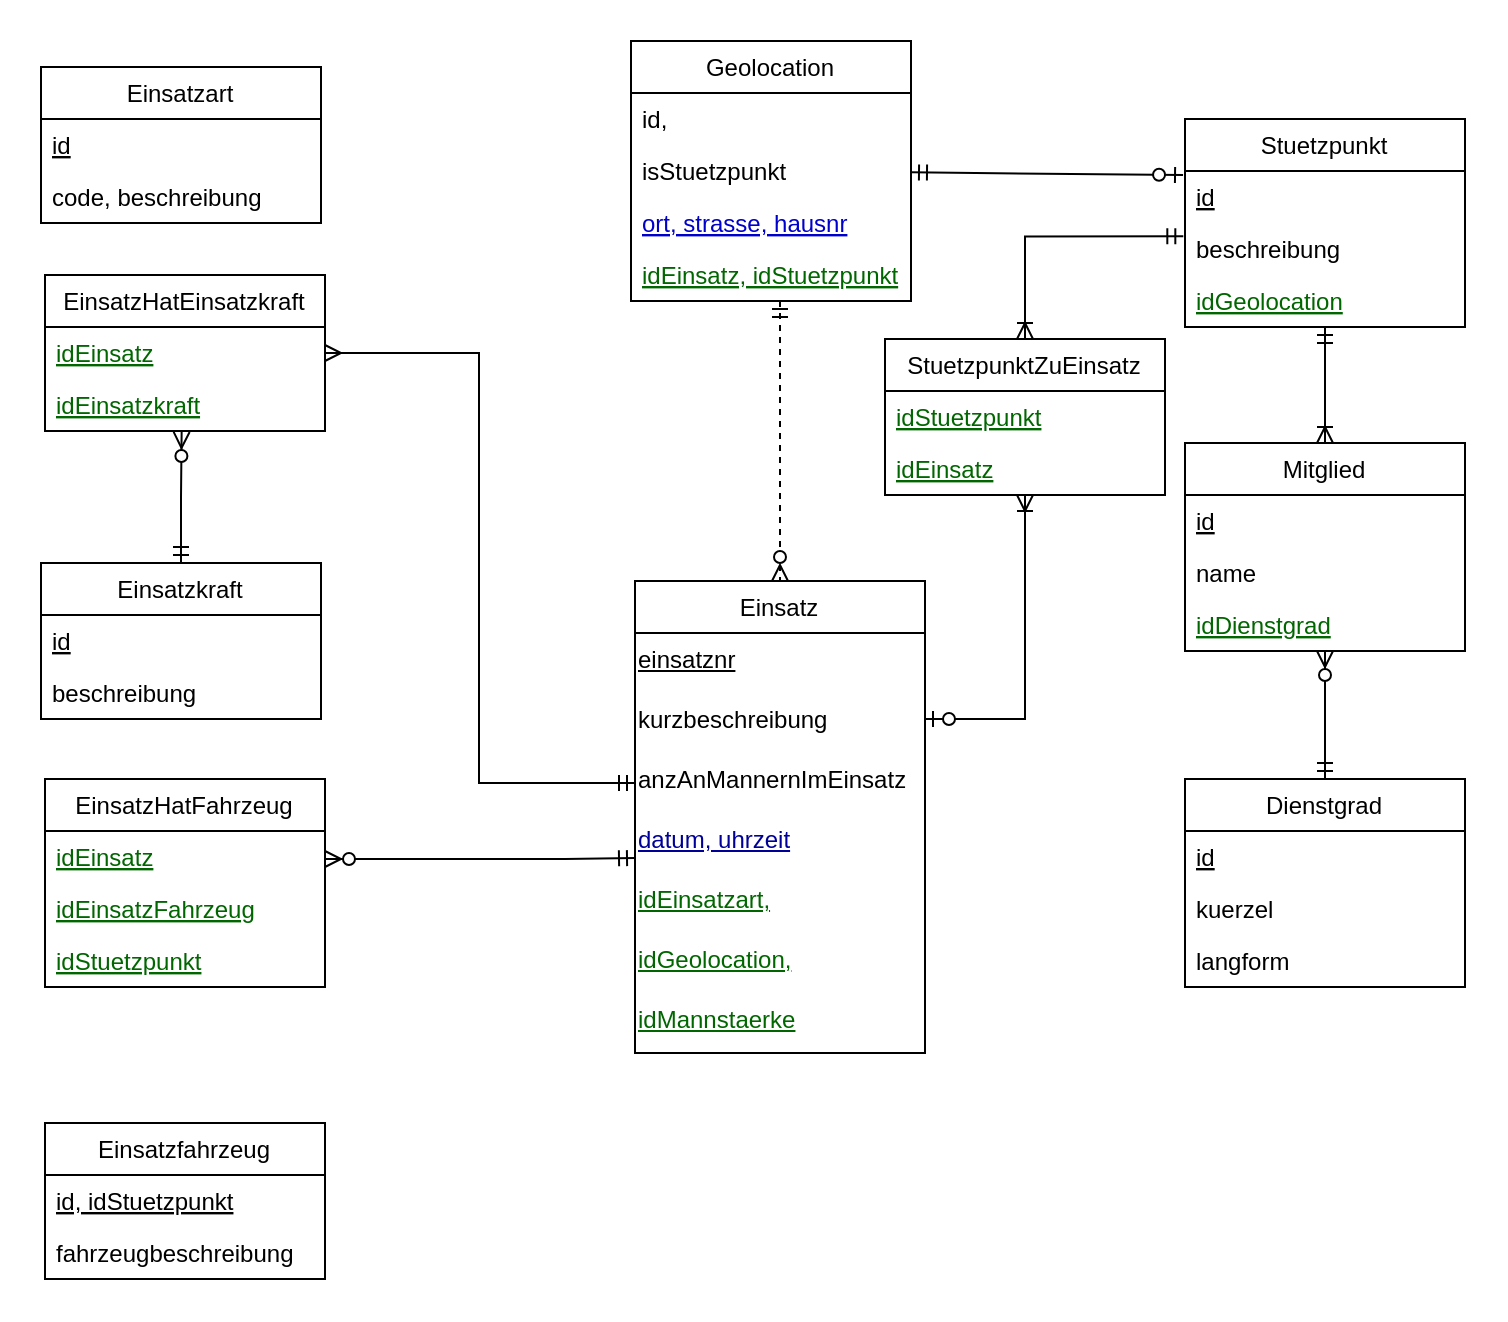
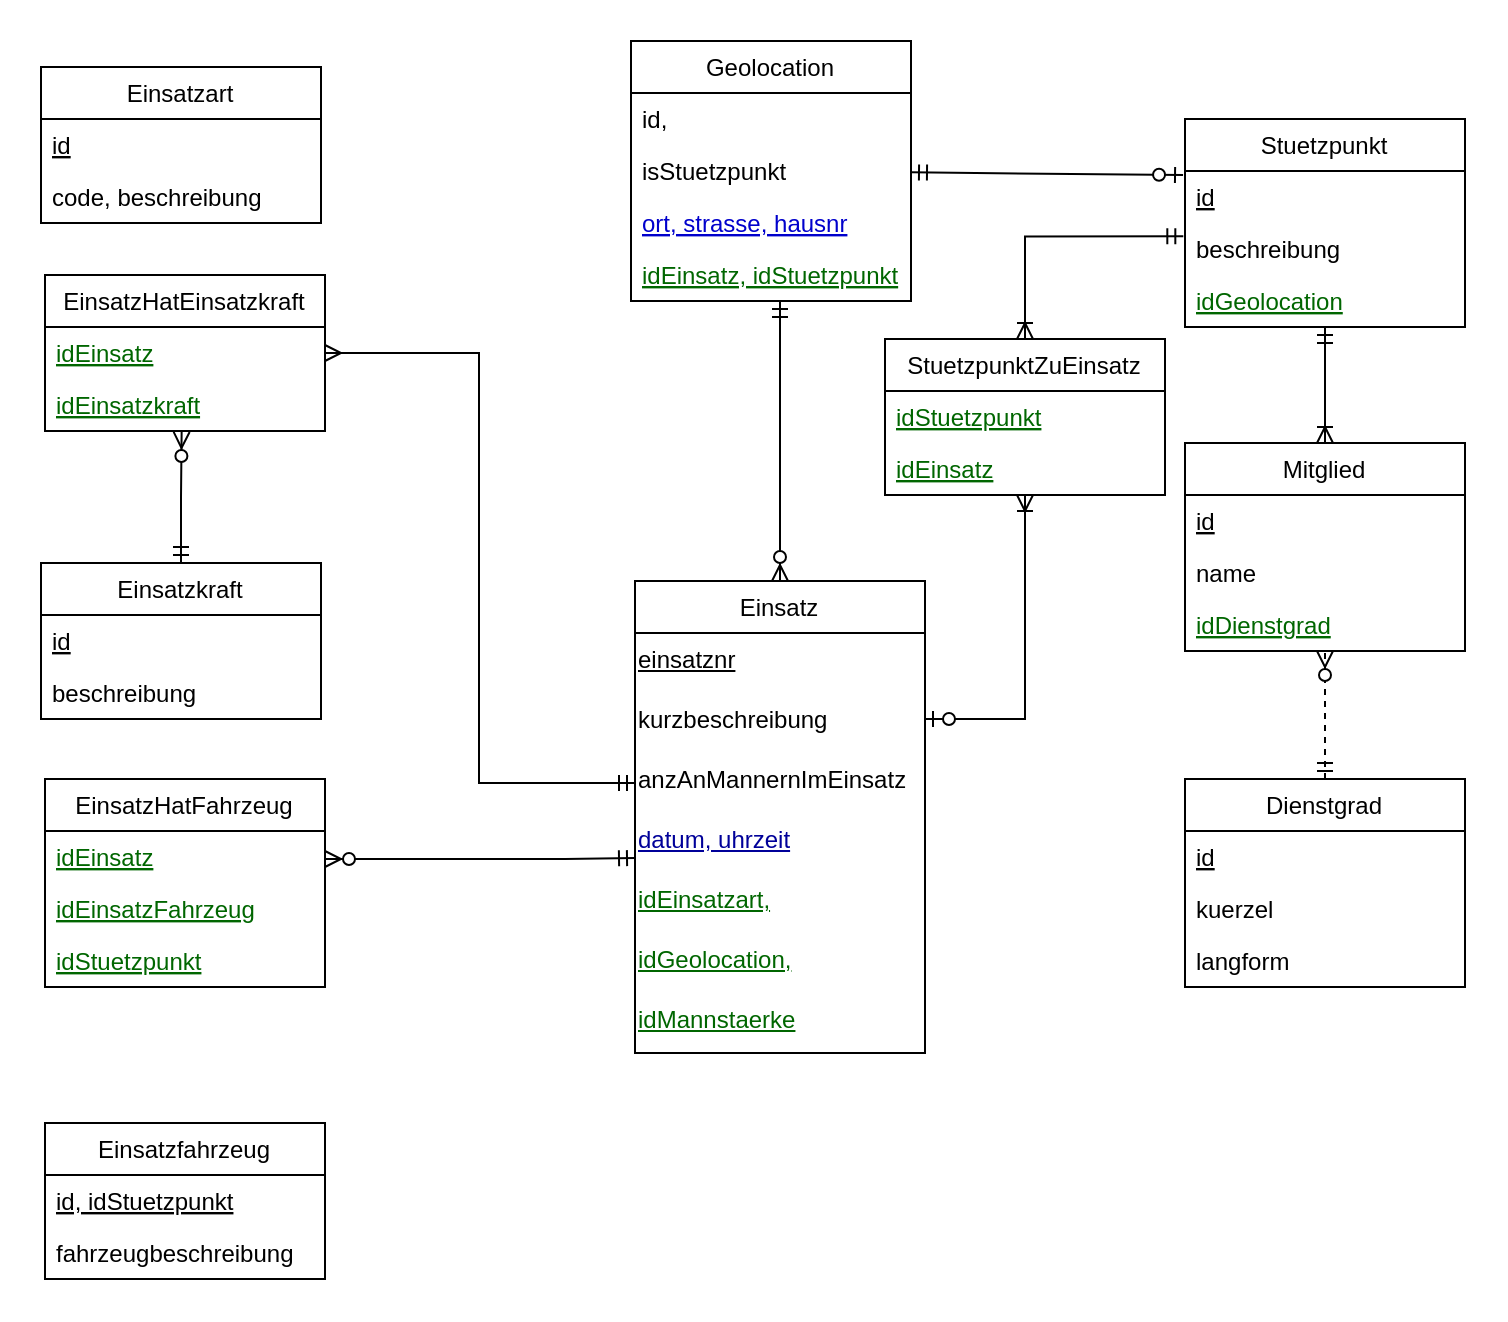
edge "Geolocation" -- "Einsatz": style dashed -> solid
edge "Mitglied" -- "Dienstgrad": style solid -> dashed
